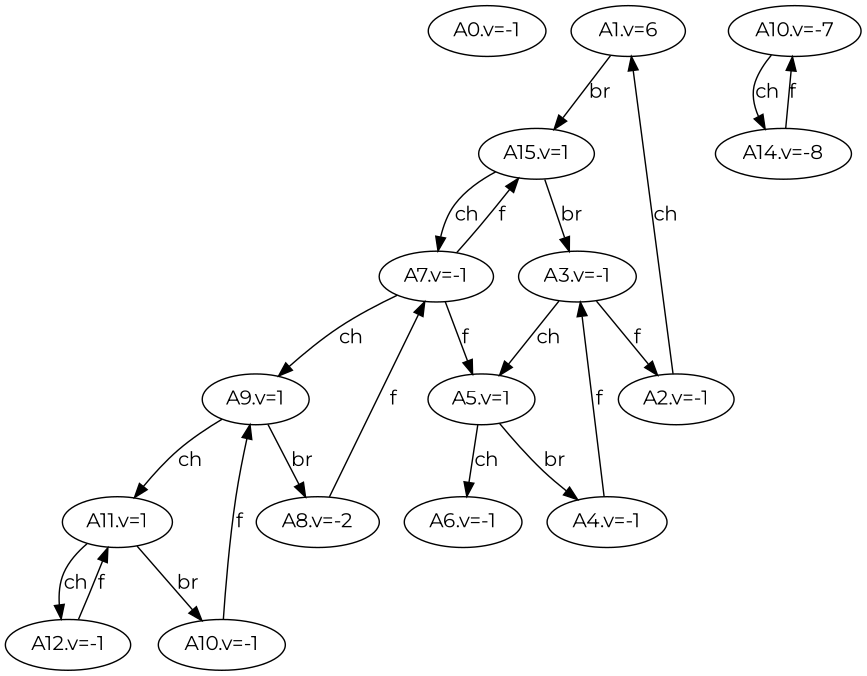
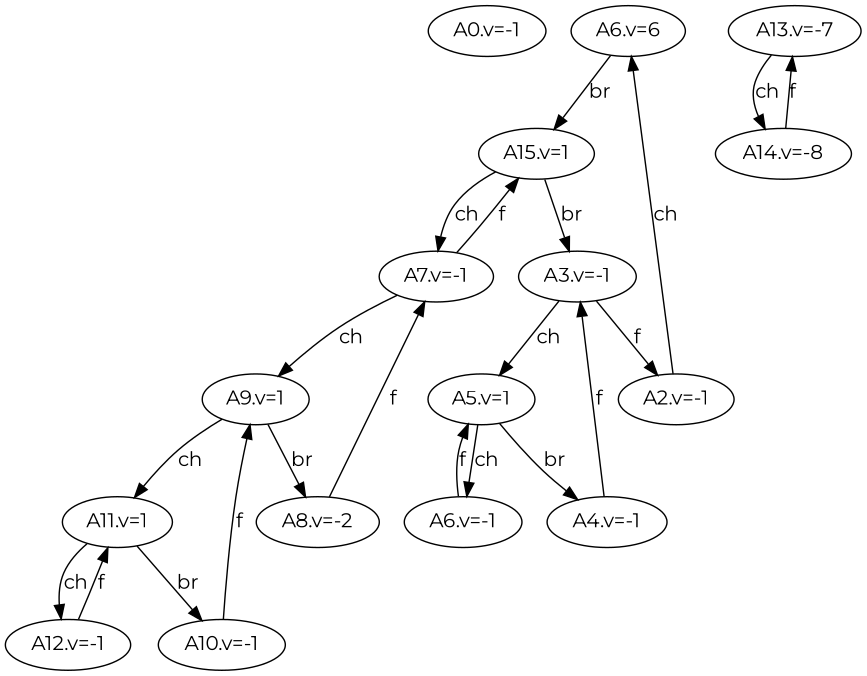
node "A1.v=6": label "A1.v=6" -> "A6.v=6"
node "A10.v=-7": label "A10.v=-7" -> "A13.v=-7"
edge "A7.v=-1" -> "A5.v=1": now "A6.v=-1" -> "A5.v=1"
